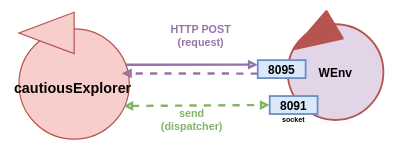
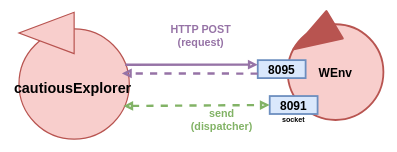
node "WEnv": fillcolor #e1d5e7 -> #f8cecc
node "send (dispatcher)": moved (192, 120) -> (222, 120)
